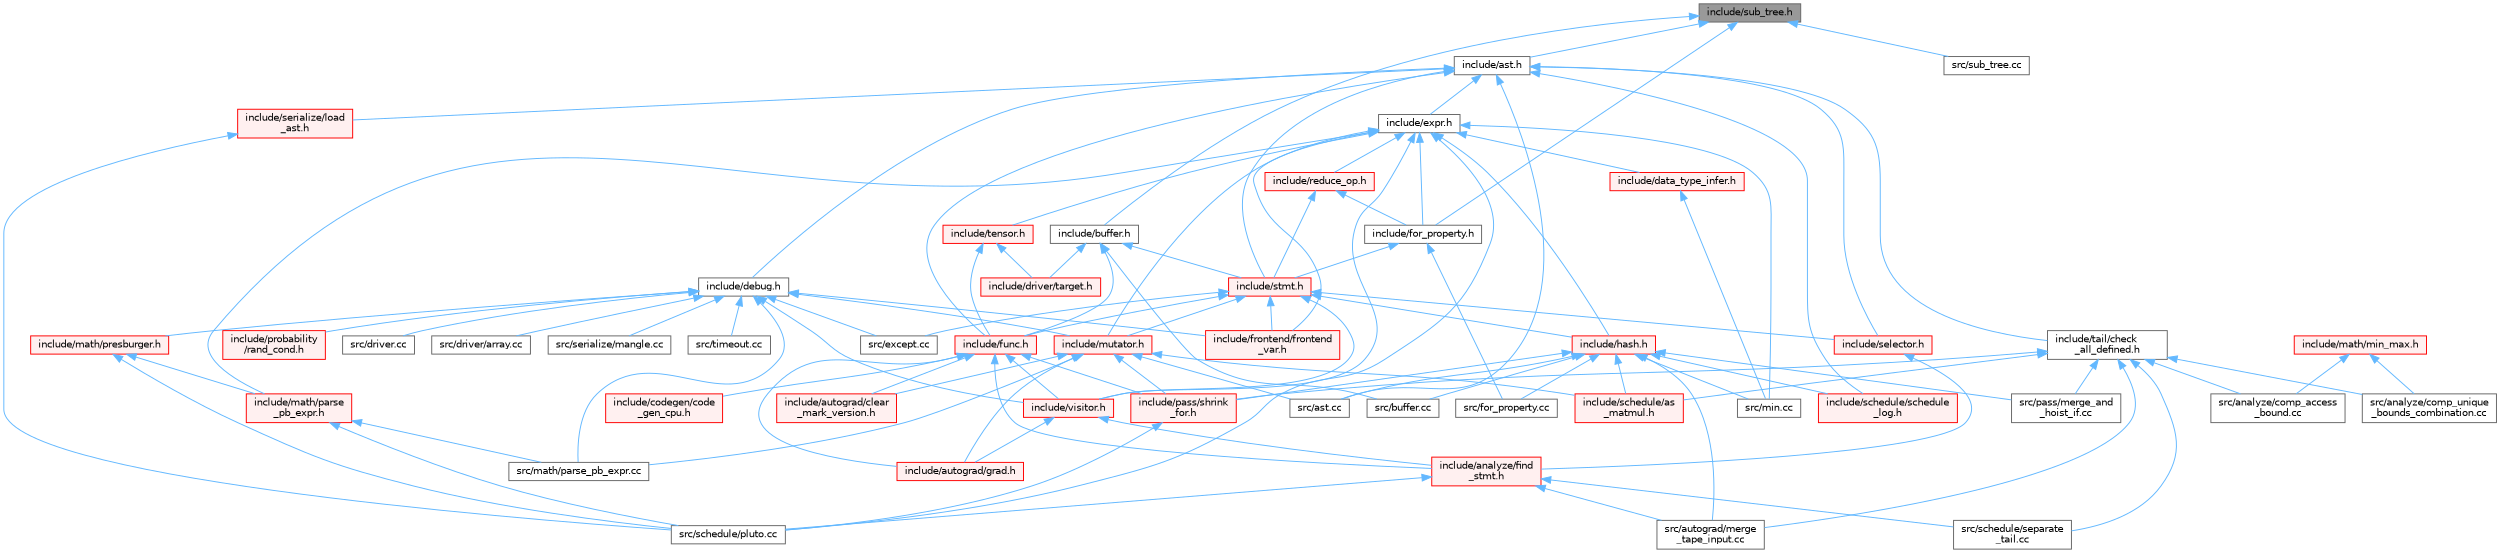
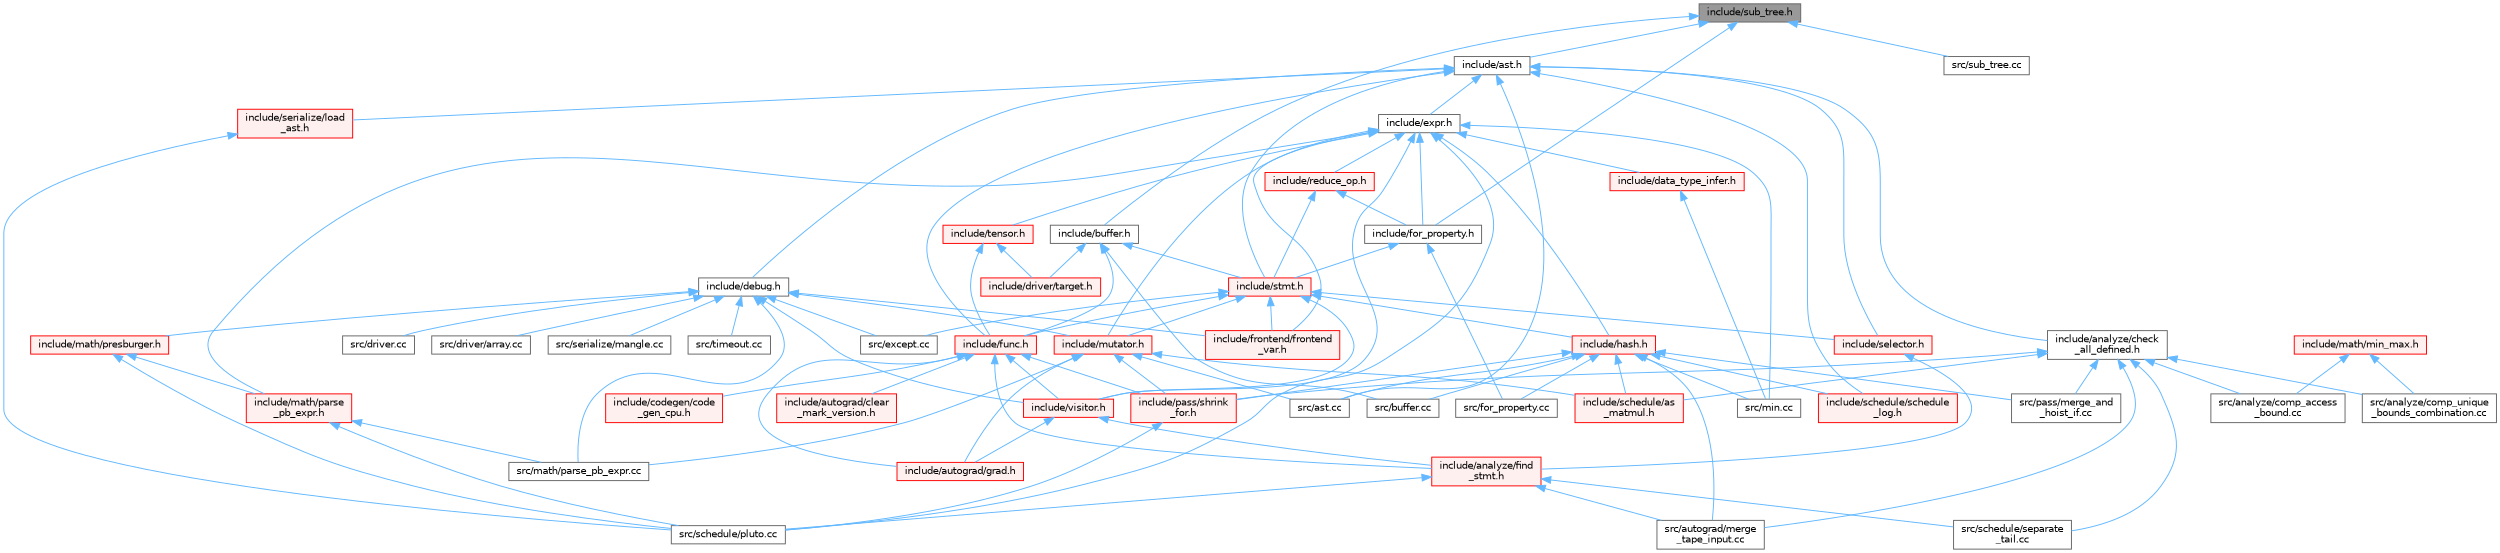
node "include/probability /rand_cond.h": removed
node "include/tail/check _all_defined.h": label "include/tail/check _all_defined.h" -> "include/analyze/check _all_defined.h"
edge "include/autograd/clear _mark_version.h" -> "include/mutator.h": removed
